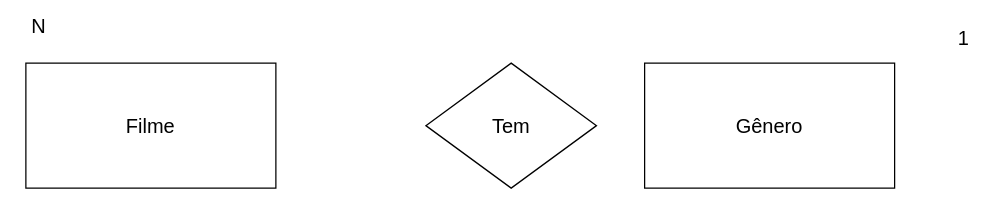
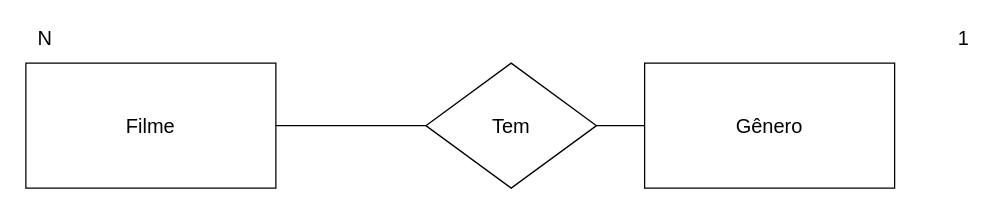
node "N": moved (38, 26) -> (44, 38)
edge "Filme" -- "Tem": added
edge "Tem" -- "Gênero": added
